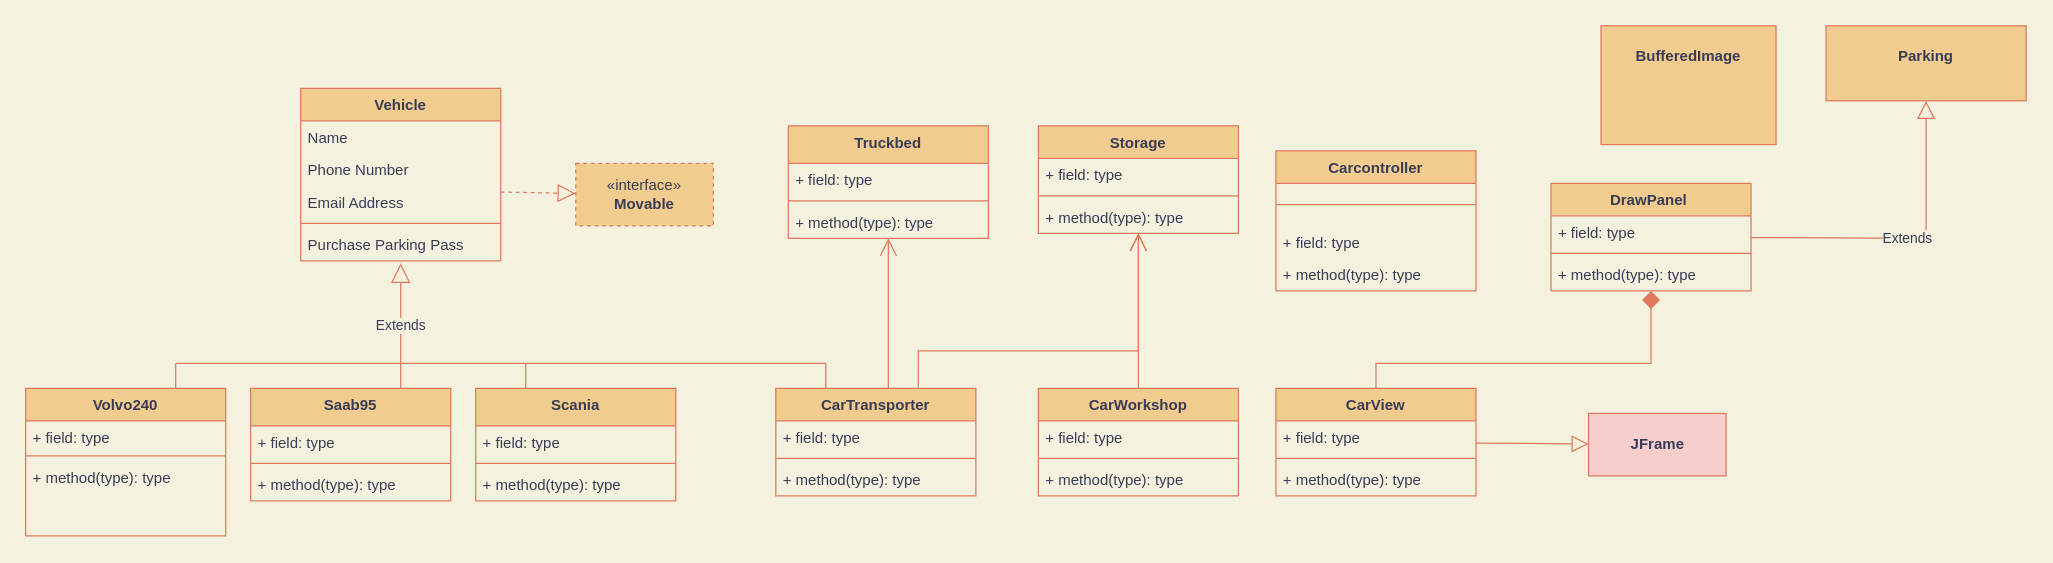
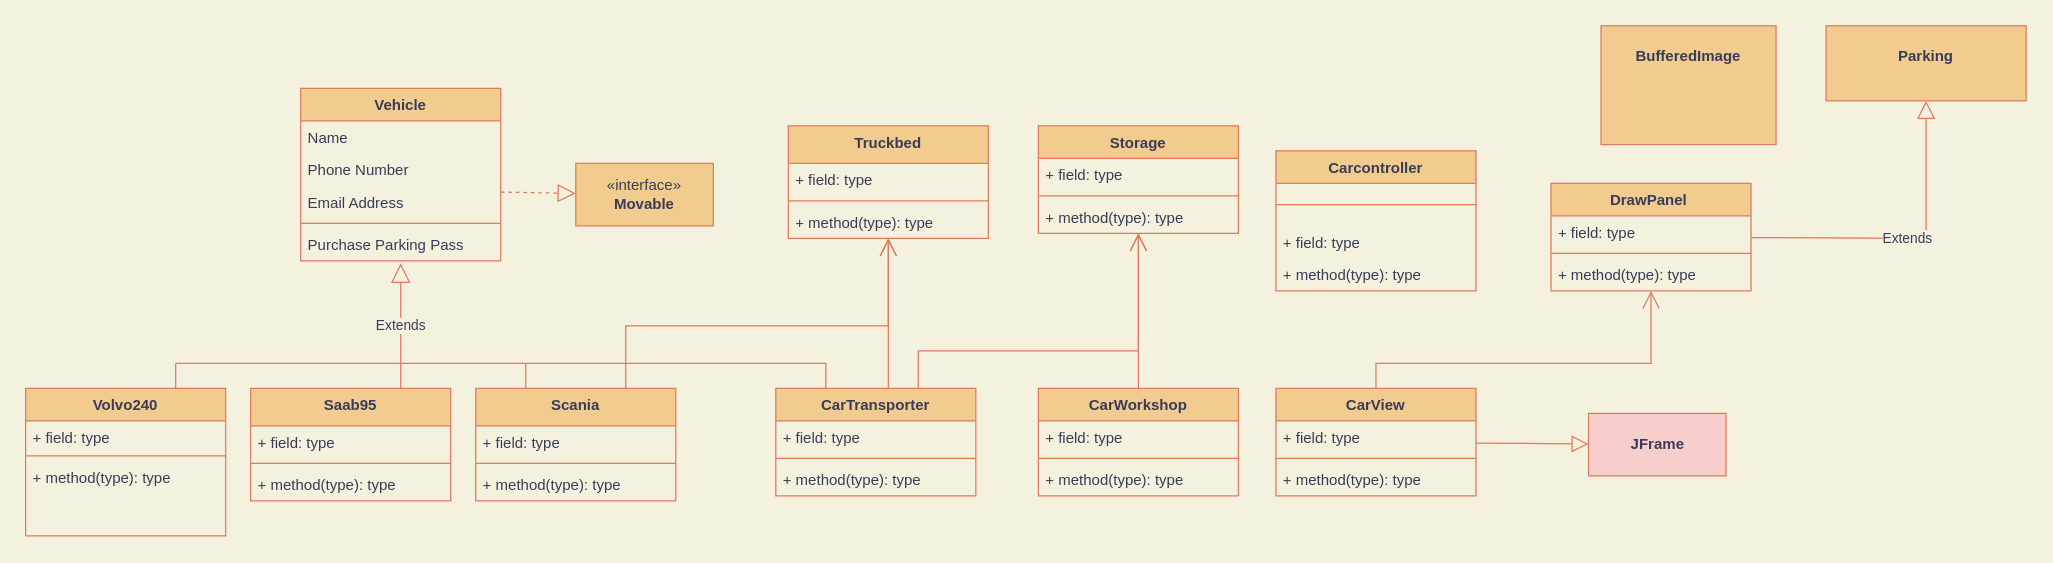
node "«interface» Movable": style dashed -> solid
edge "CarView" -> "DrawPanel": arrowhead diamond -> open
edge "Scania" -> "Truckbed": added
